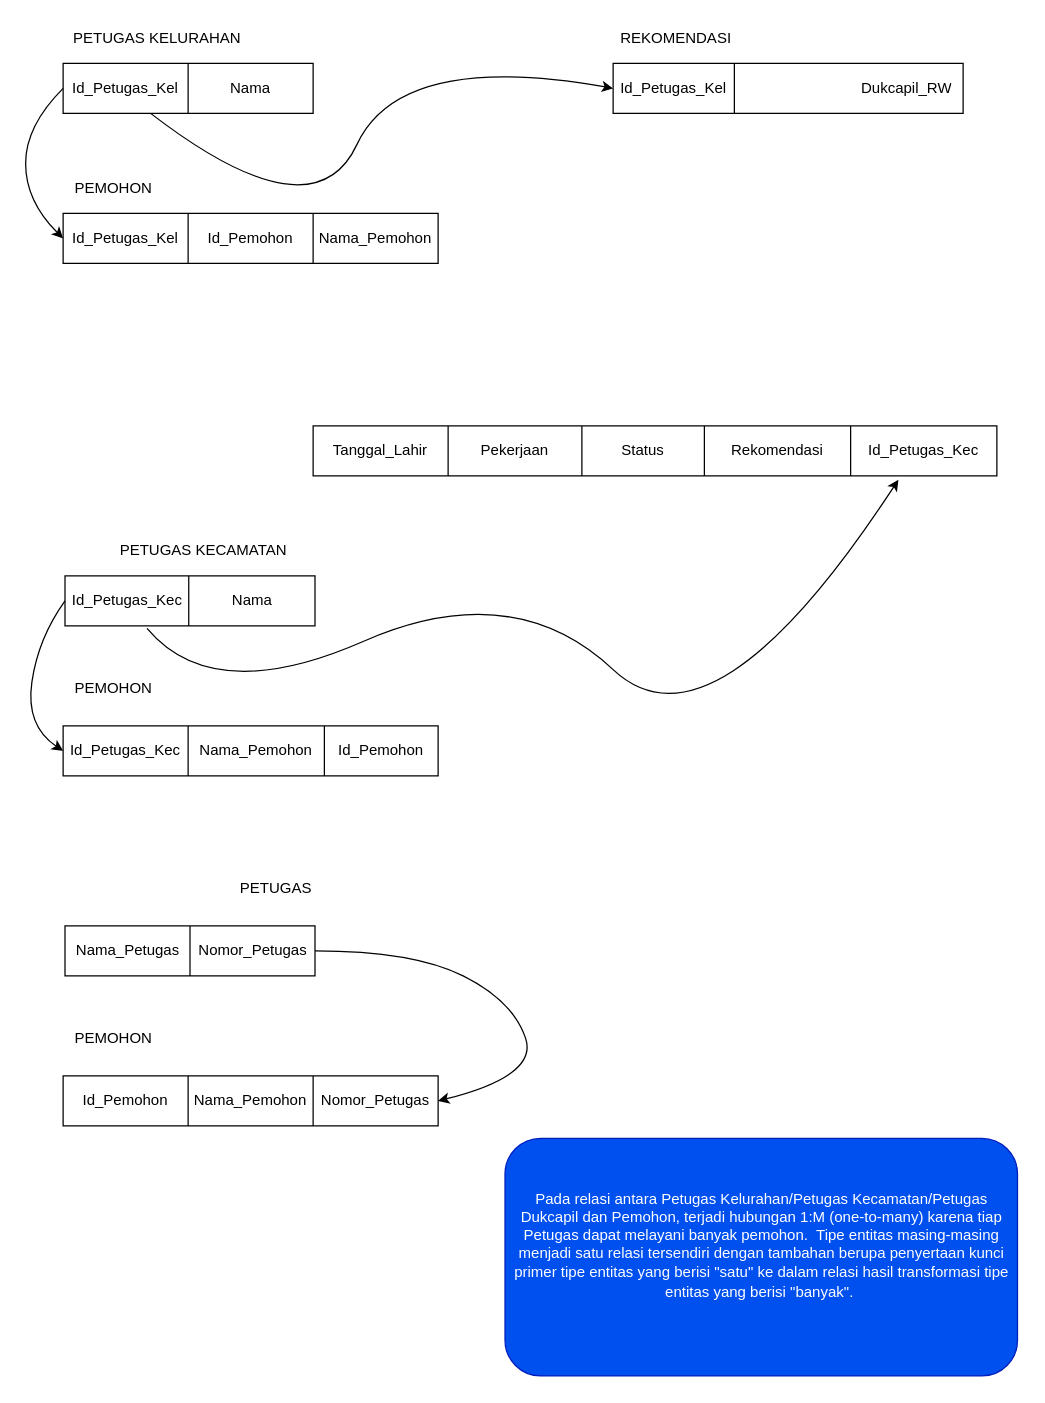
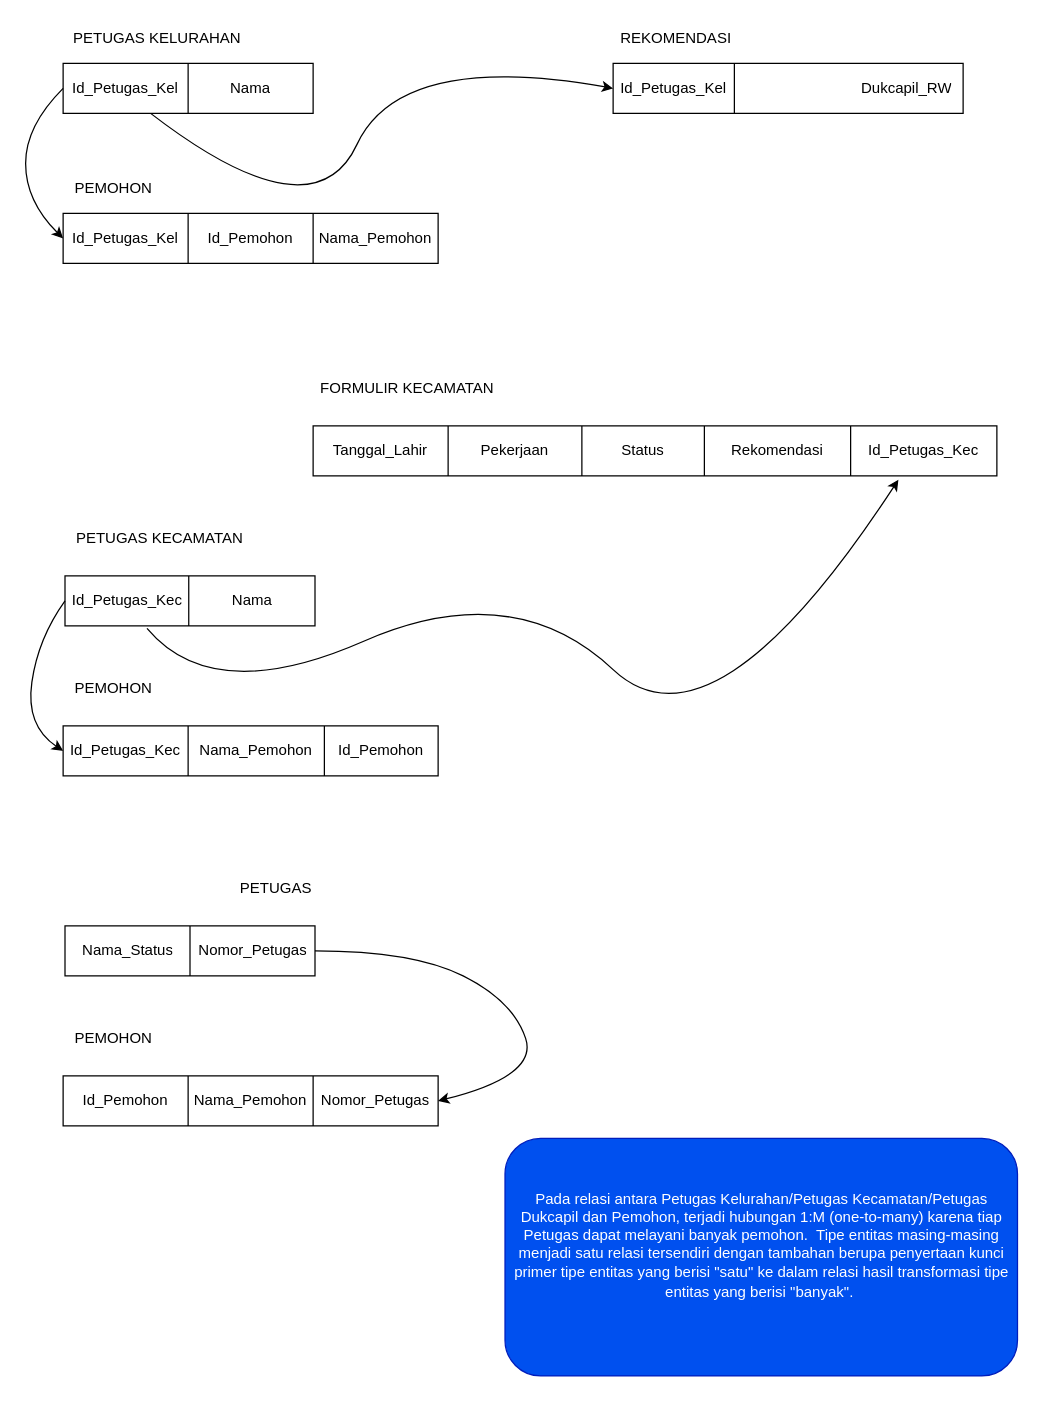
node "FORMULIR KECAMATAN": added
node "PETUGAS KECAMATAN": moved (203, 551) -> (159, 538)
node "Nama_Petugas": label "Nama_Petugas" -> "Nama_Status"
